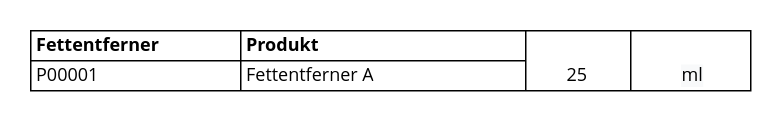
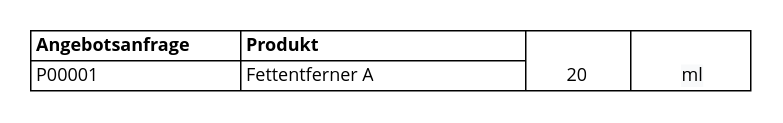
node "Fettentferner": label "Fettentferner" -> "Angebotsanfrage"
node "25": label "25" -> "20"
